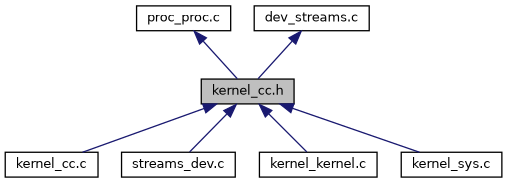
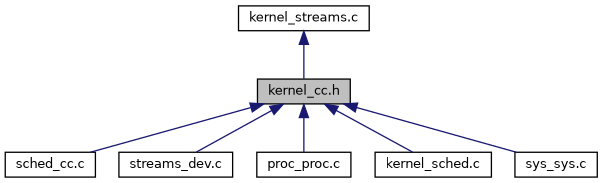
node "dev_streams.c": label "dev_streams.c" -> "kernel_streams.c"
edge "kernel_cc.h" -> "proc_proc.c": reversed
node "kernel_cc.c": label "kernel_cc.c" -> "sched_cc.c"
node "kernel_kernel.c": label "kernel_kernel.c" -> "kernel_sched.c"
node "kernel_sys.c": label "kernel_sys.c" -> "sys_sys.c"
